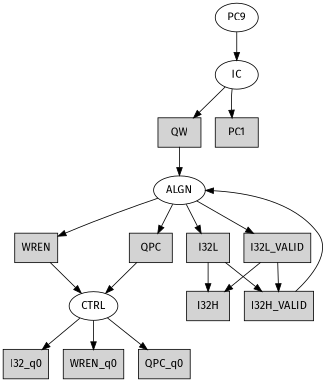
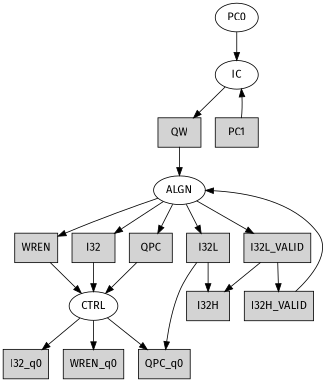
node "PC9": label "PC9" -> "PC0"
edge "IC" -> "PC1": reversed
node "I32": added
edge "I32L" -> "I32H_VALID": now "I32L" -> "QPC_q0"
